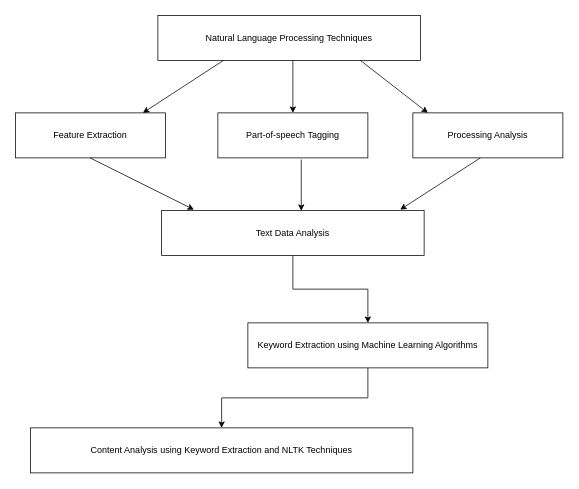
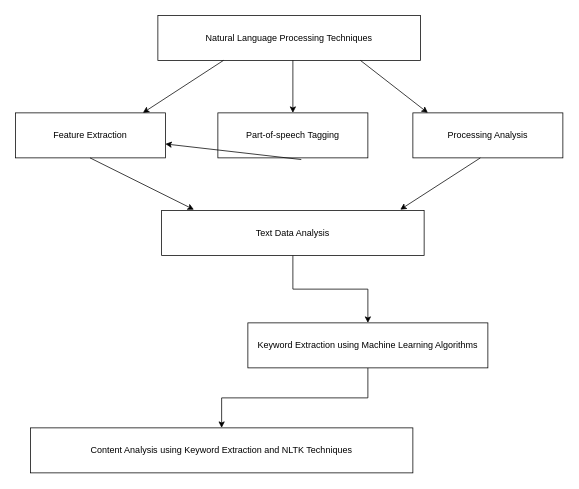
edge "Part-of-speech Tagging" -> "Text Data Analysis": now "Part-of-speech Tagging" -> "Feature Extraction"
